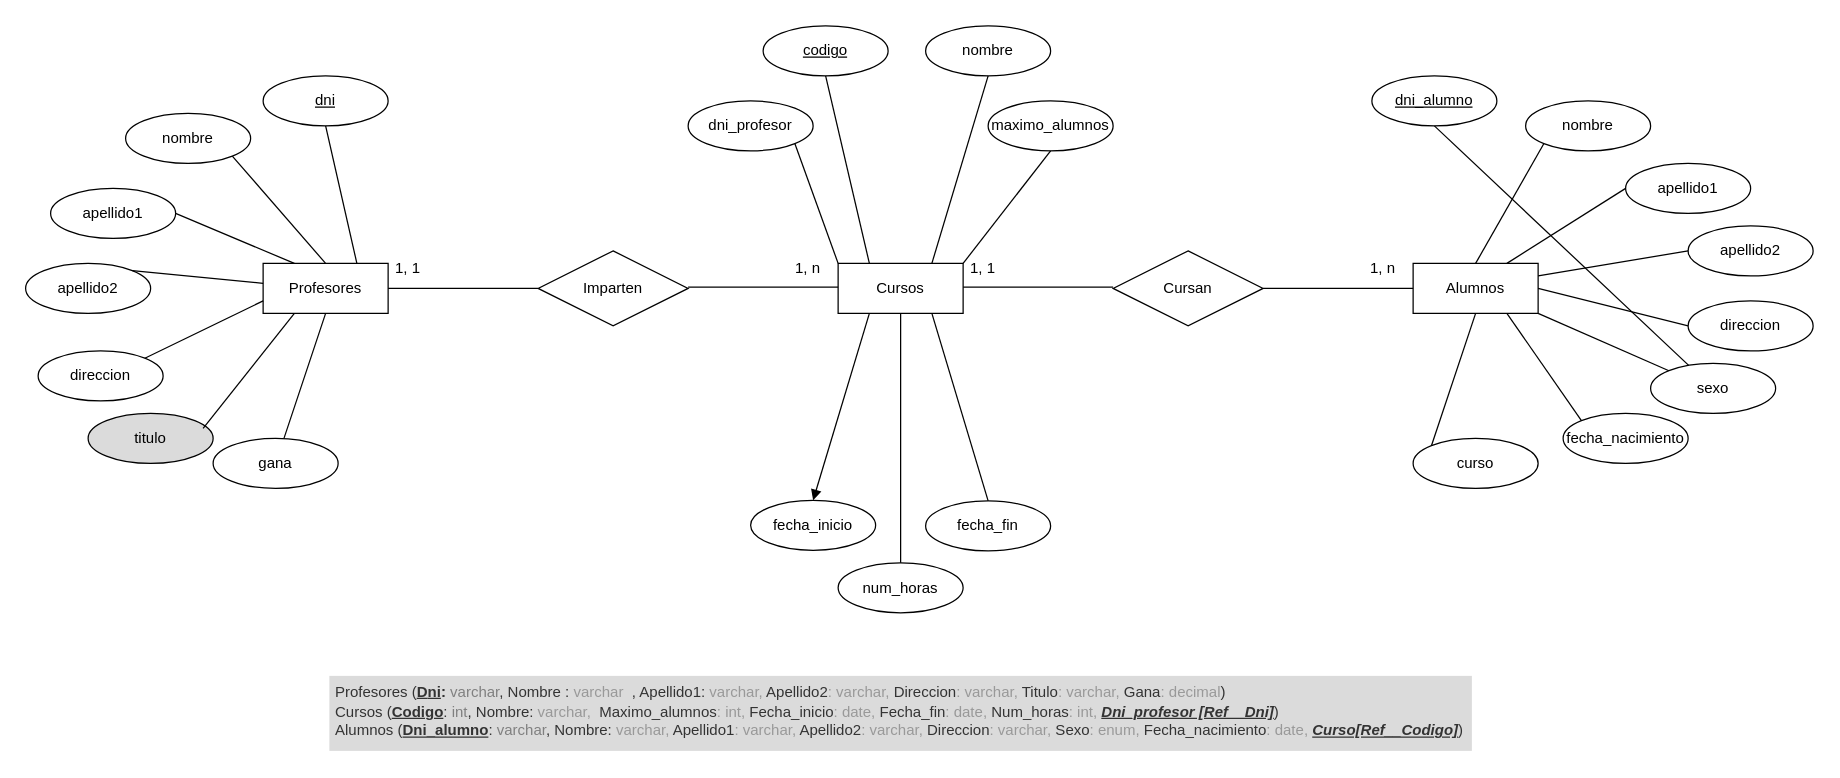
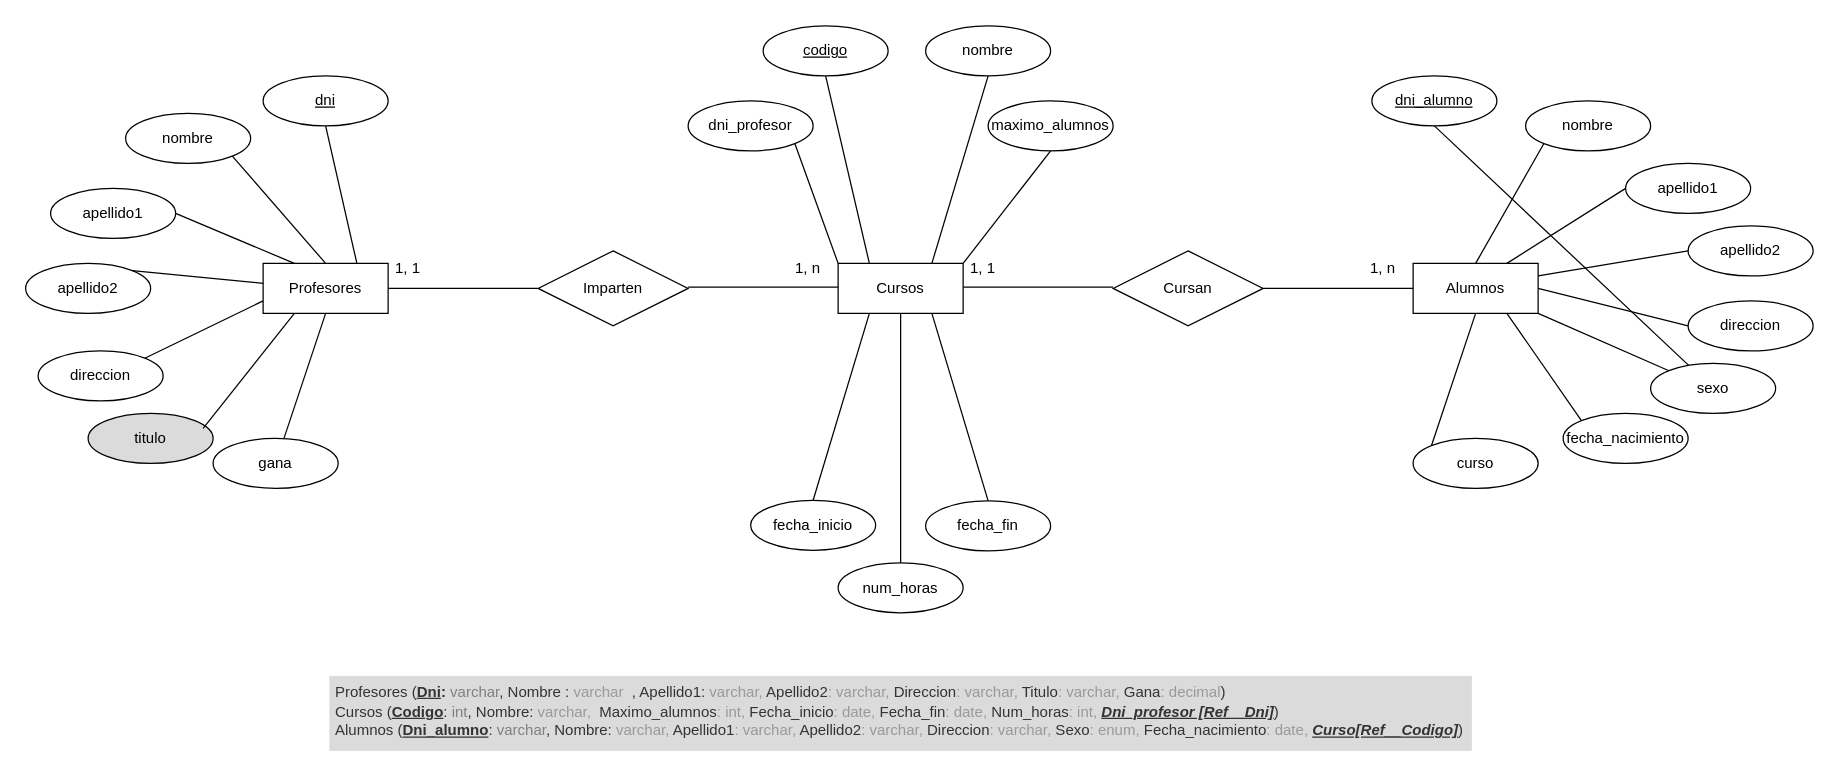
edge "Cursos" -> "fecha_inicio": arrowhead block -> none
